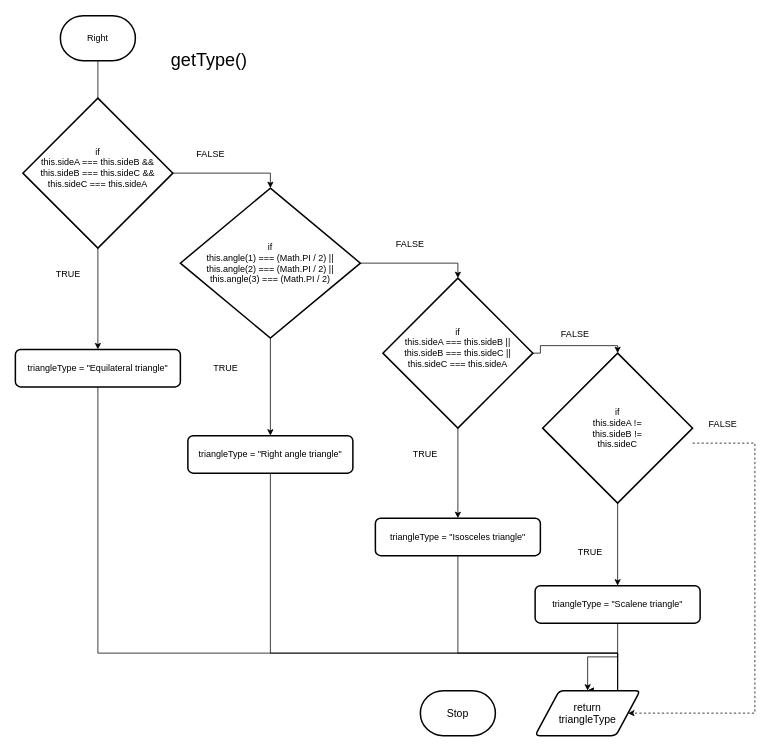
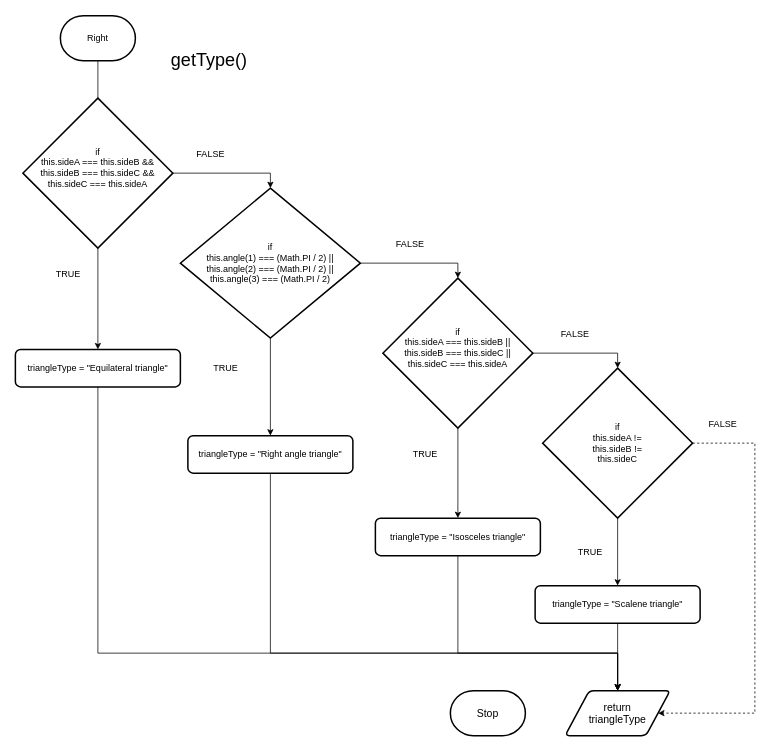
node "if this.sideA != this.sideB != this.sideC": moved (618, 428) -> (618, 443)
node "Stop": moved (458, 713) -> (488, 713)
node "return triangleType": moved (588, 713) -> (618, 713)
